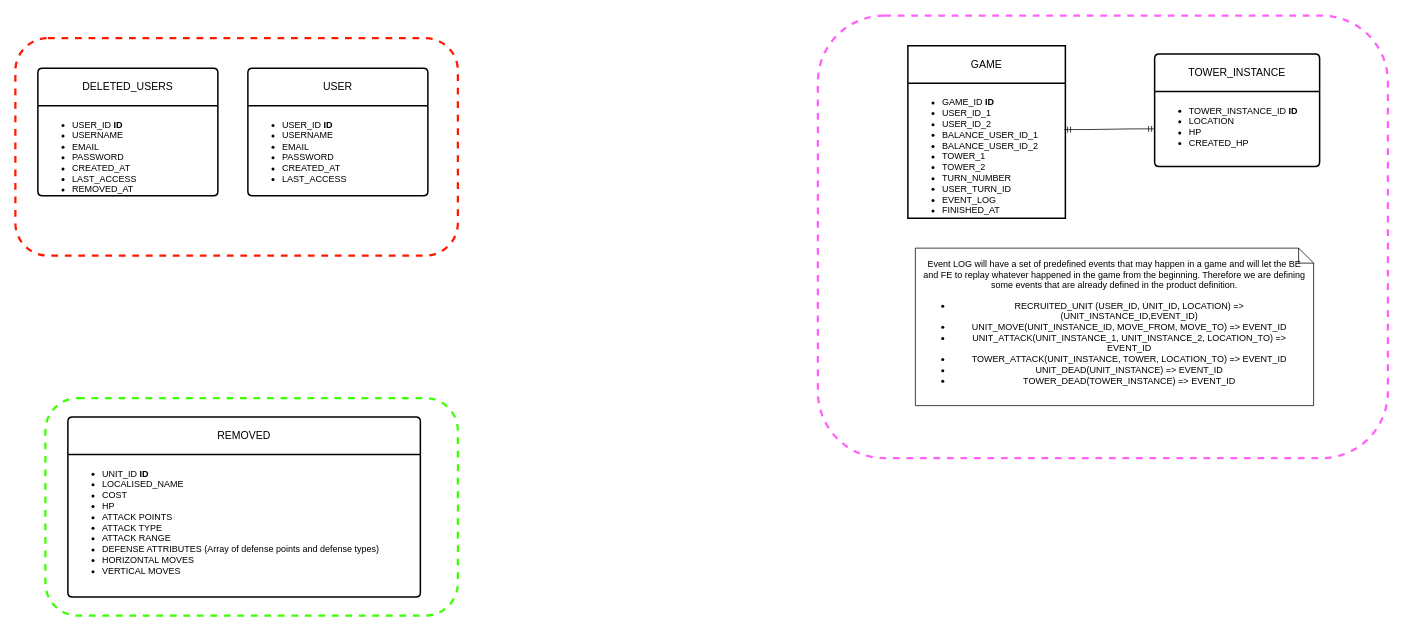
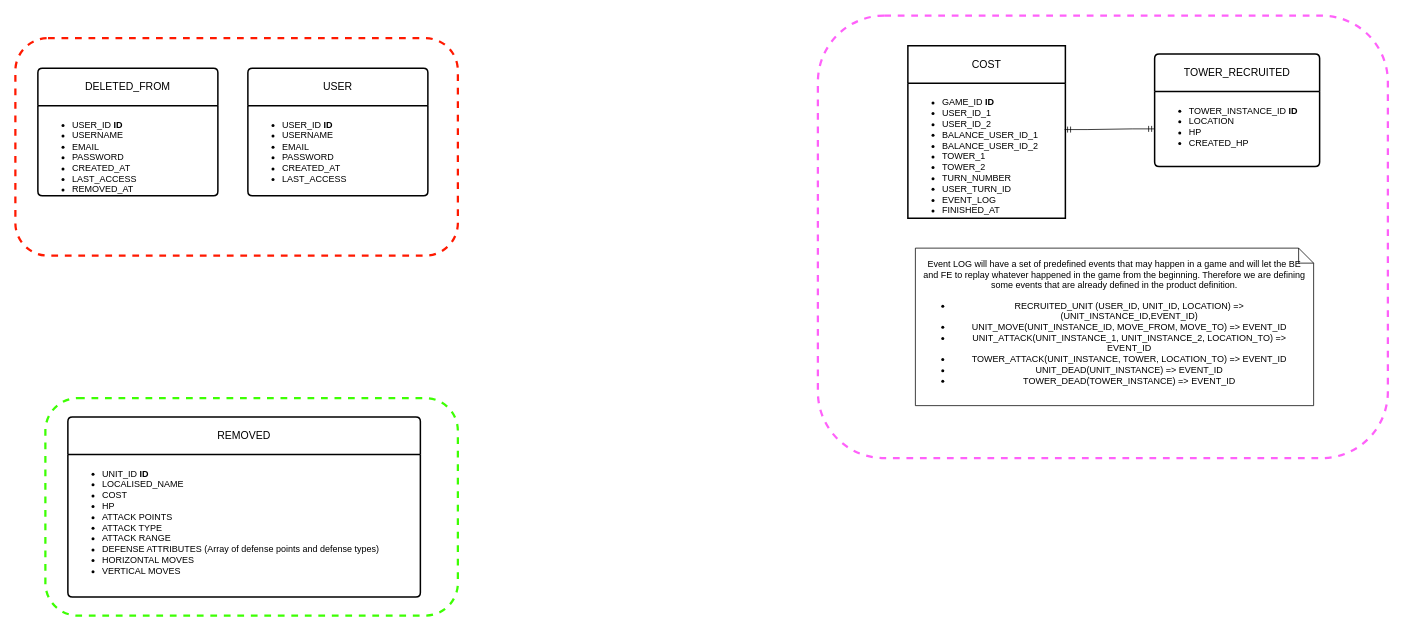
node "GAME": label "GAME" -> "COST"
node "TOWER_INSTANCE": label "TOWER_INSTANCE" -> "TOWER_RECRUITED"
node "DELETED_USERS": label "DELETED_USERS" -> "DELETED_FROM"
